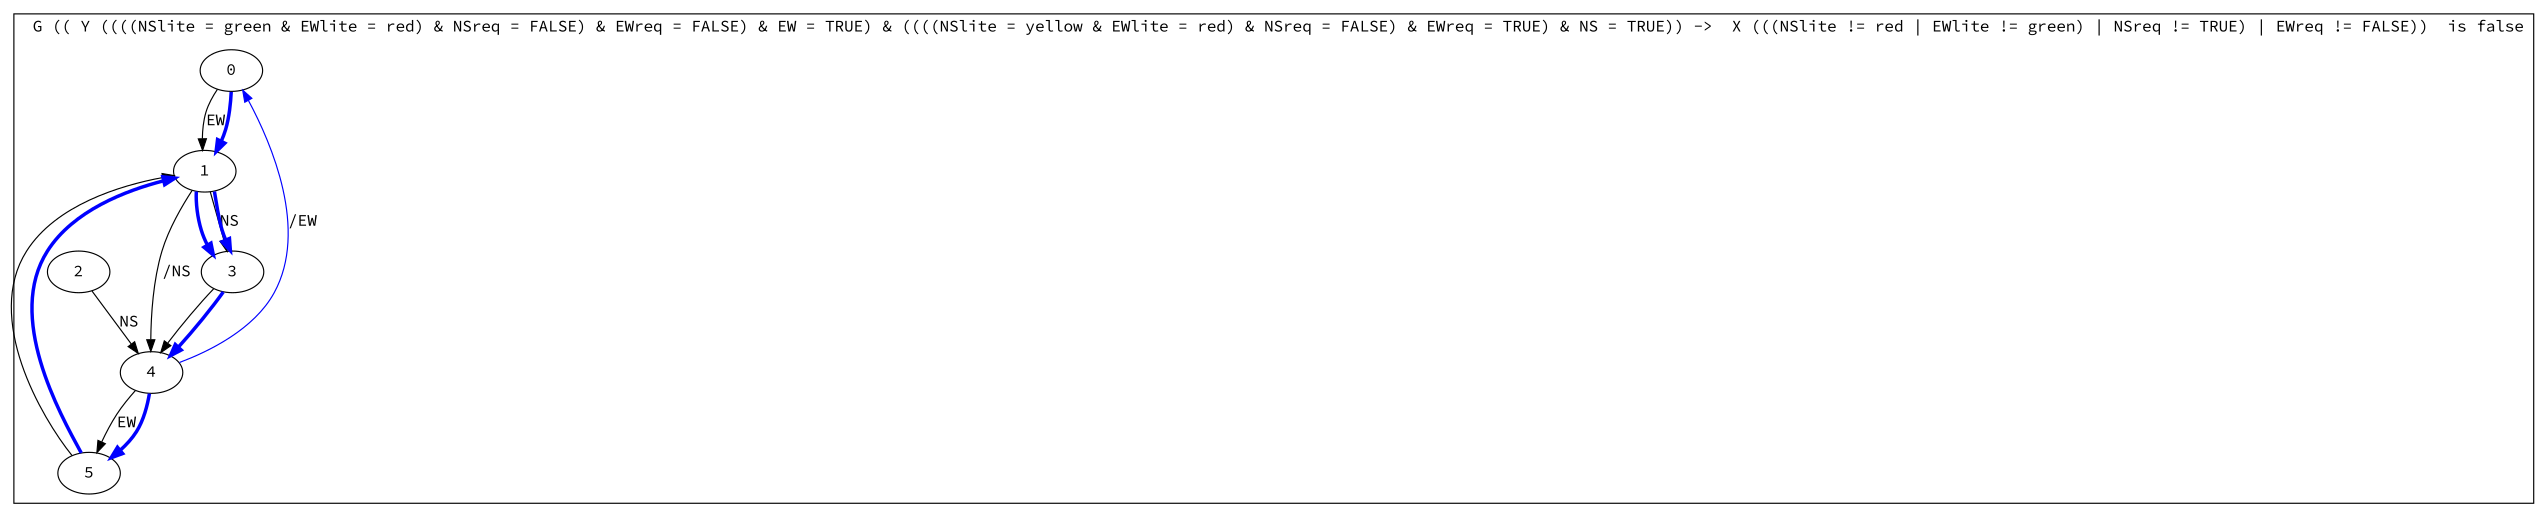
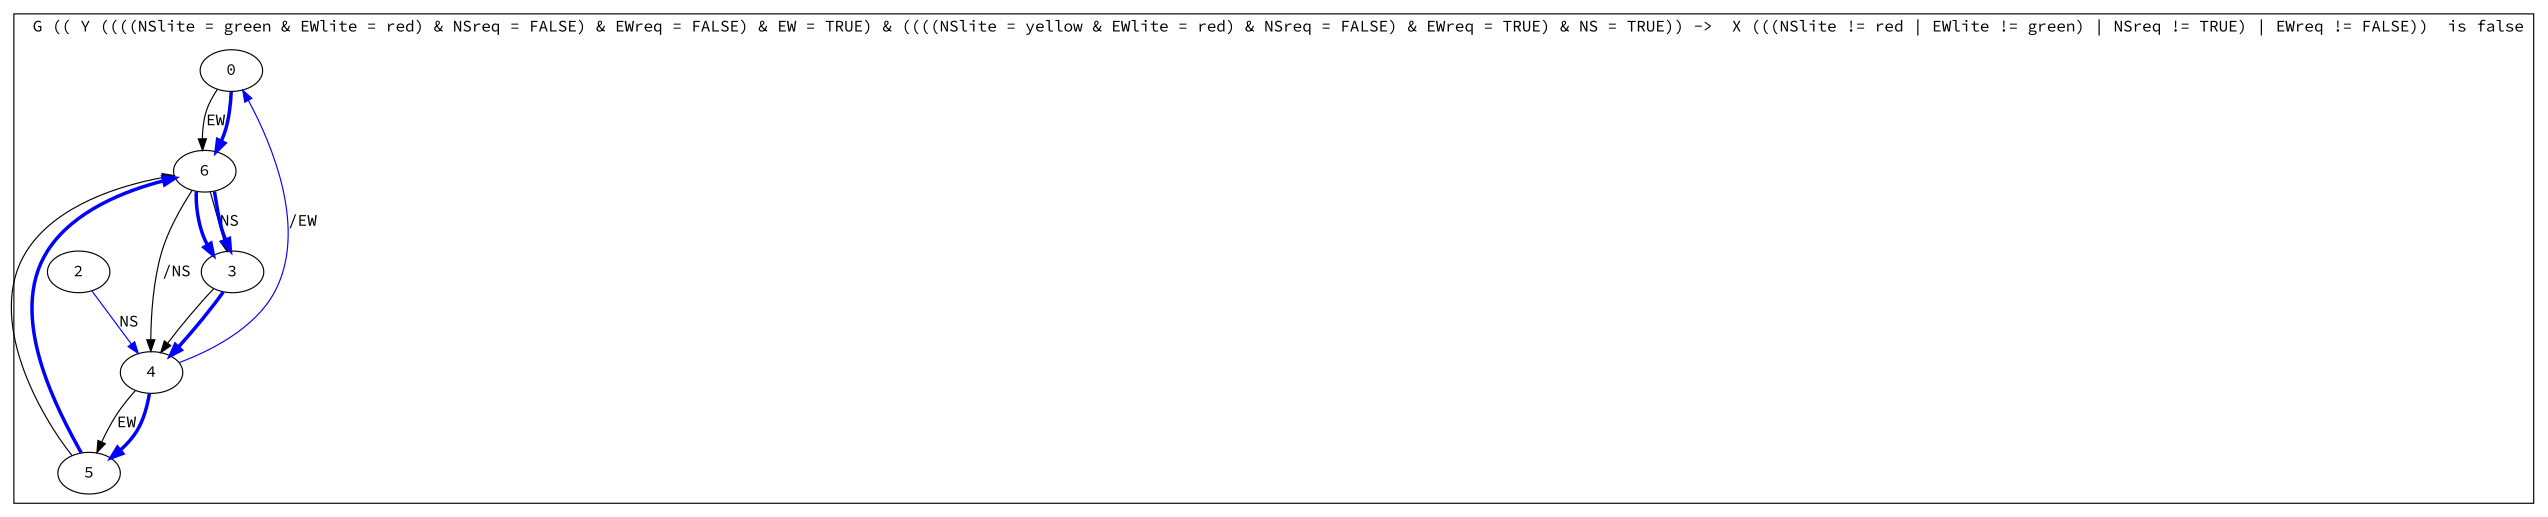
node "1": label "1" -> "6"
edge "2" -> "4": color black -> blue
